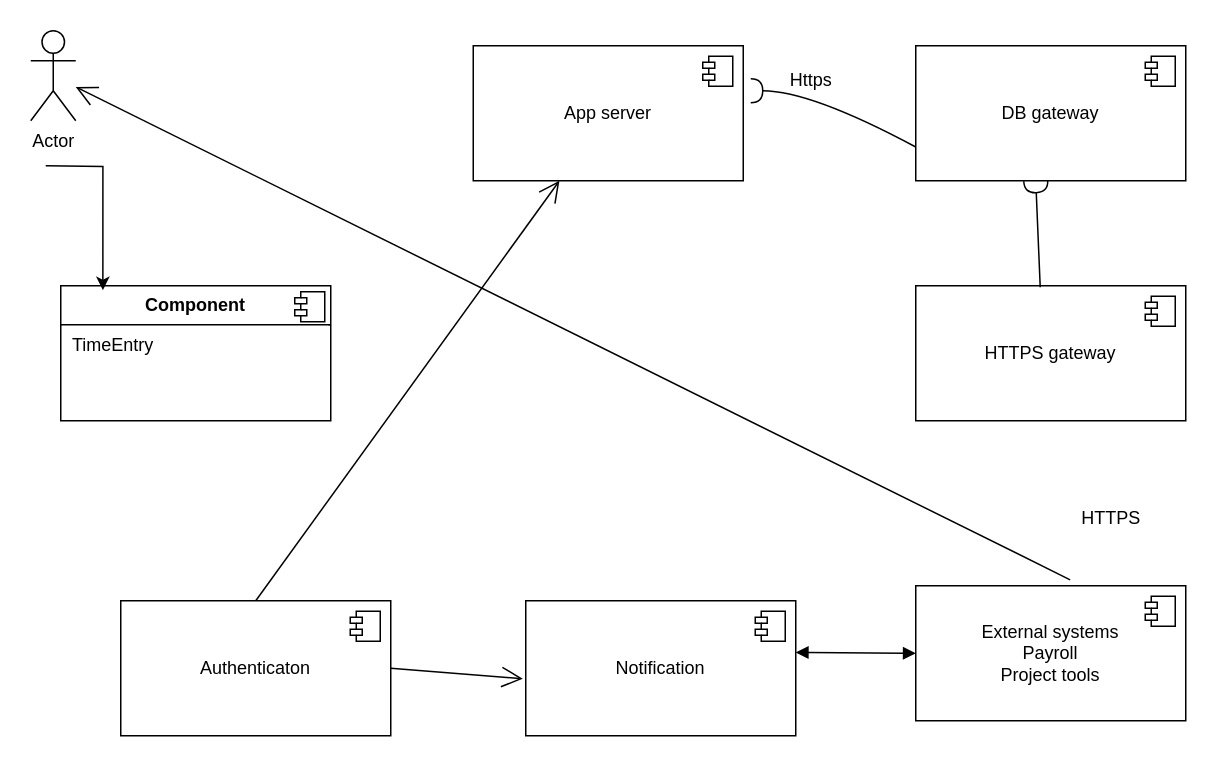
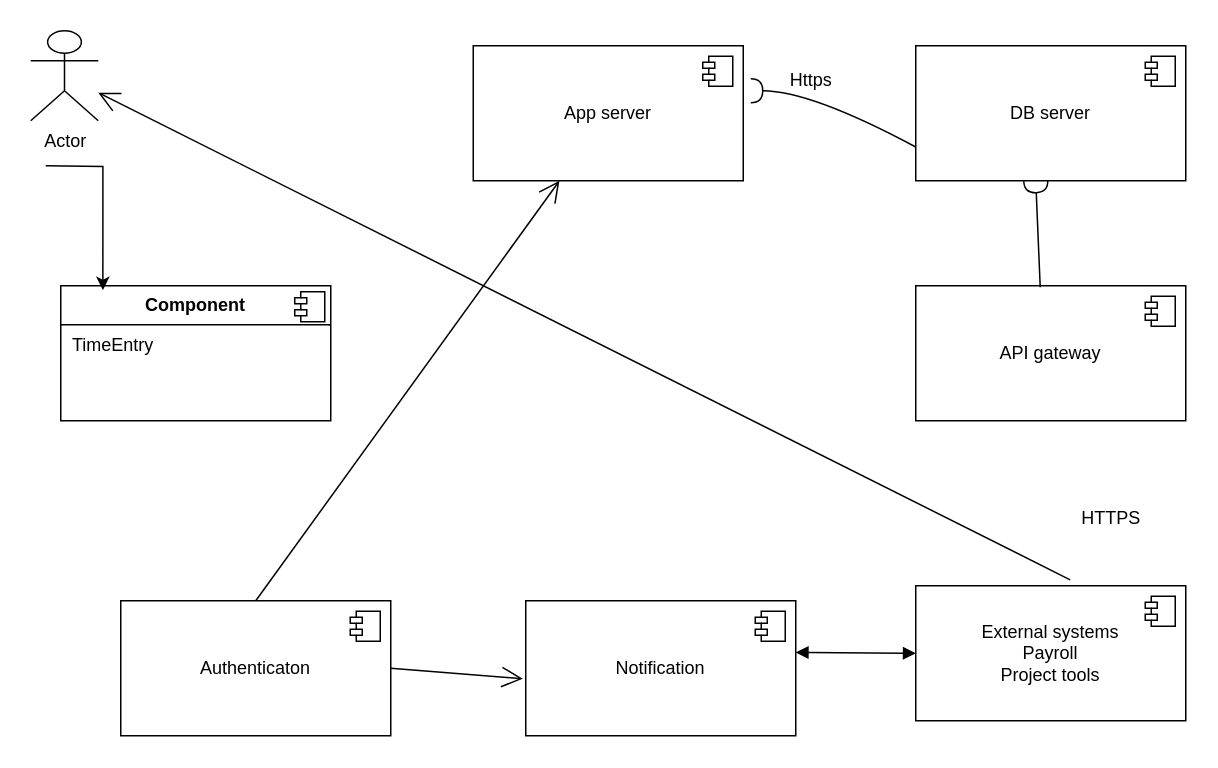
node "Actor": size 45x90 -> 68x90
node "DB gateway": label "DB gateway" -> "DB server"
node "HTTPS gateway": label "HTTPS gateway" -> "API gateway"
